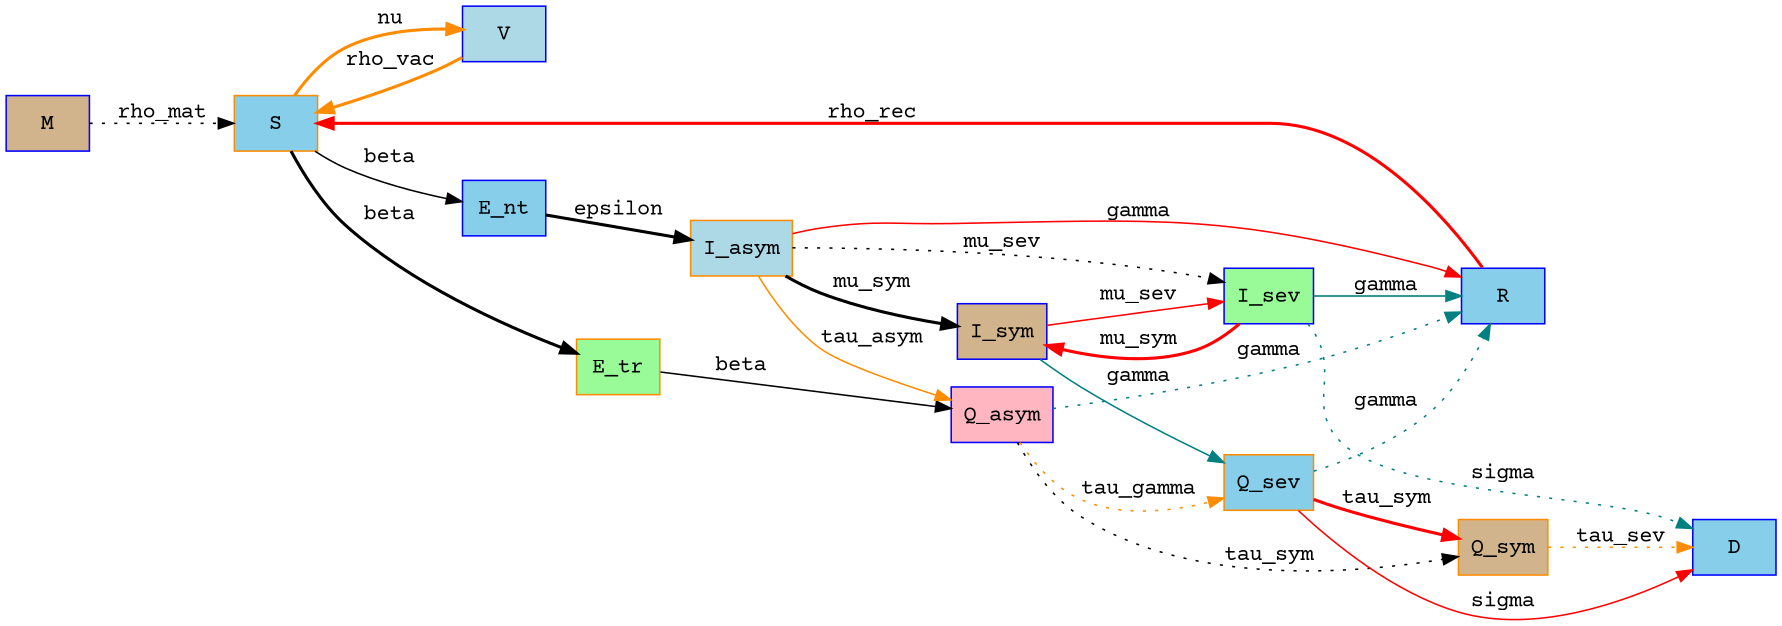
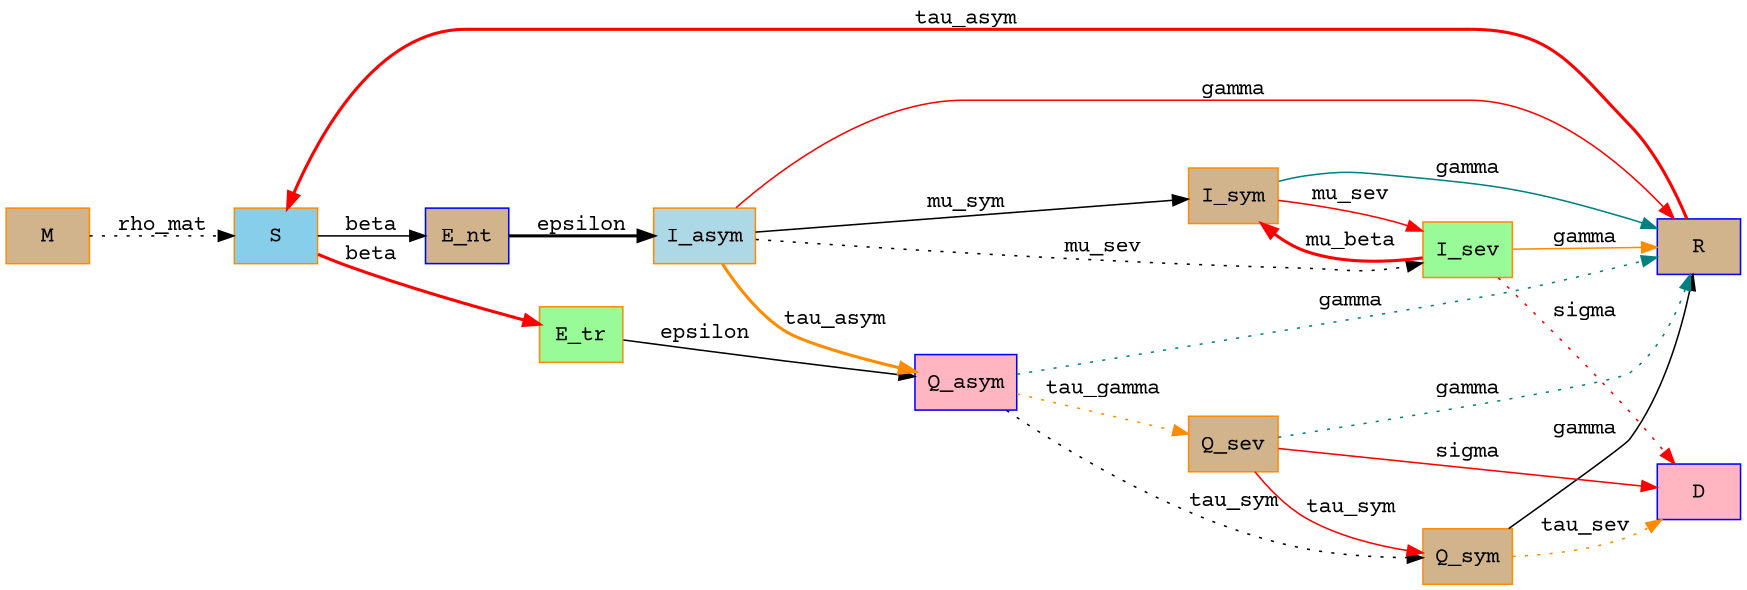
node "V": removed
edge "R" -> "S": label "rho_rec" -> "tau_asym"
node "M": color blue -> darkorange
node "E_nt": fillcolor skyblue -> tan
edge "S" -> "E_tr": color black -> red
node "I_sev": color blue -> darkorange
edge "I_sev" -> "R": color teal -> darkorange
node "R": fillcolor skyblue -> tan
edge "I_asym" -> "I_sym": style bold -> solid
node "I_sym": color blue -> darkorange
edge "I_sev" -> "I_sym": label "mu_sym" -> "mu_beta"
edge "I_asym" -> "Q_asym": style solid -> bold
edge "E_tr" -> "Q_asym": label "beta" -> "epsilon"
edge "I_sym" -> "Q_sev": now "I_sym" -> "R"
edge "Q_sym" -> "R": added, label "gamma"
edge "I_sev" -> "D": color teal -> red
node "Q_sev": fillcolor skyblue -> tan
edge "Q_sev" -> "Q_sym": style bold -> solid
node "D": fillcolor skyblue -> lightpink
